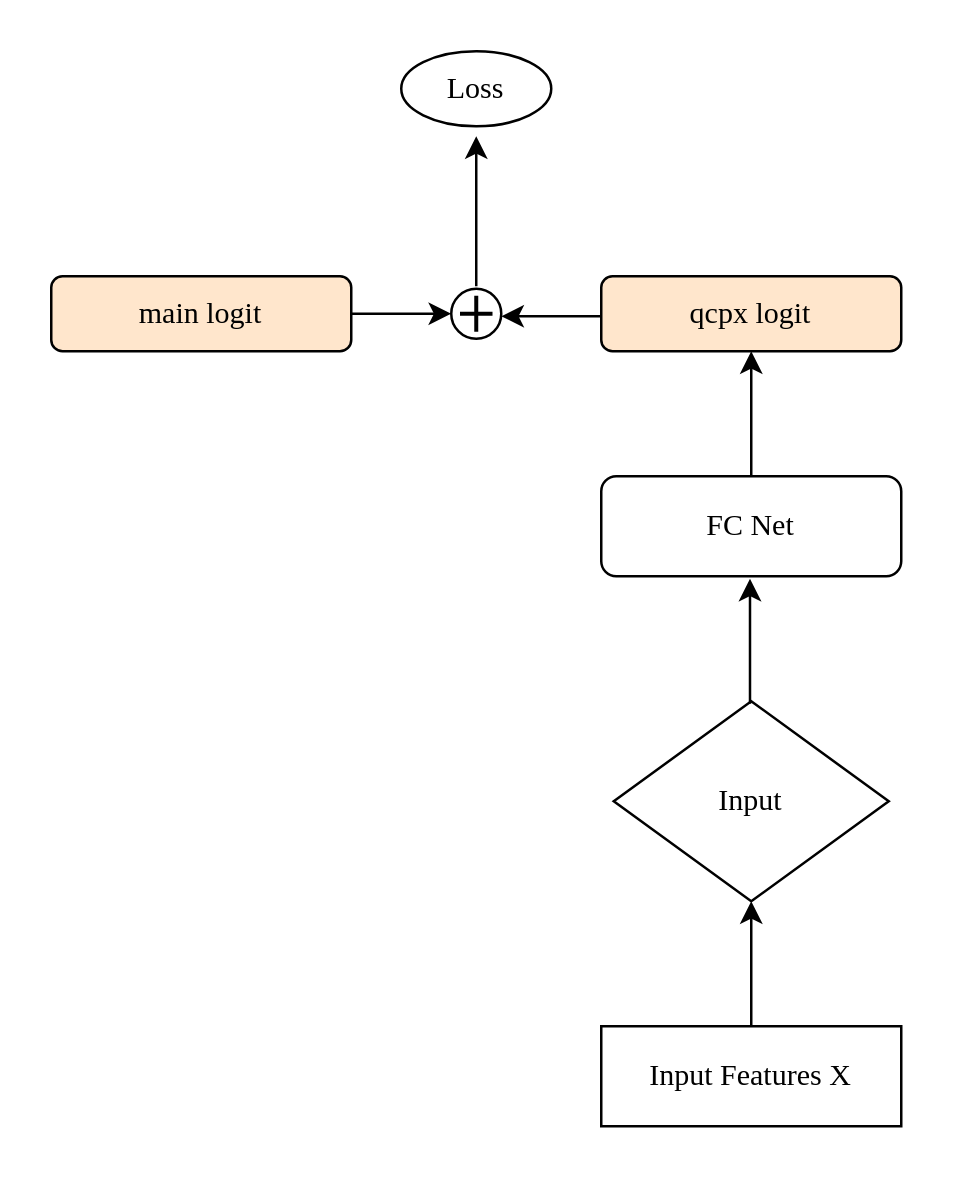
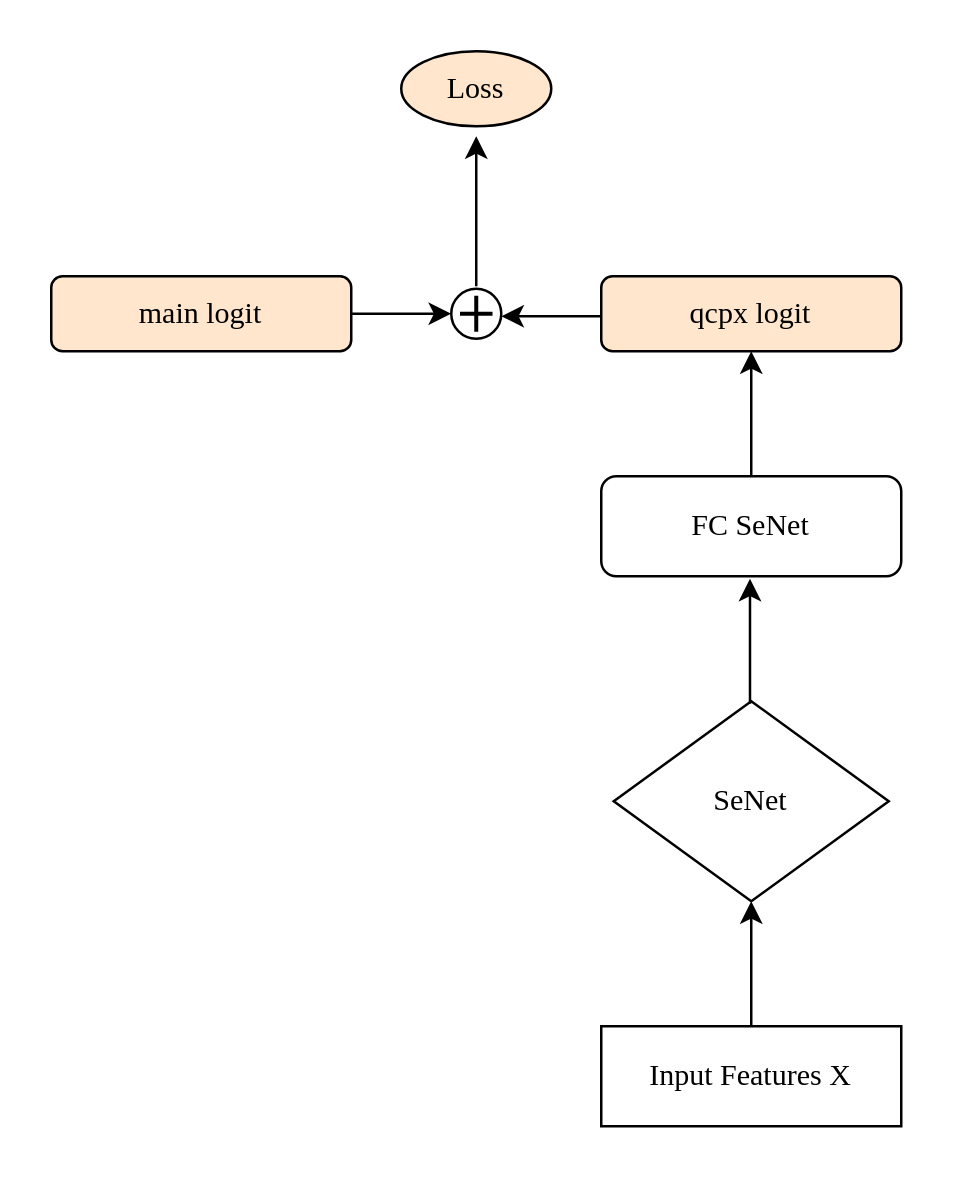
node "Loss": fillcolor #ffffff -> #ffe6cc
node "FC Net": label "FC Net" -> "FC SeNet"
node "Input": label "Input" -> "SeNet"
